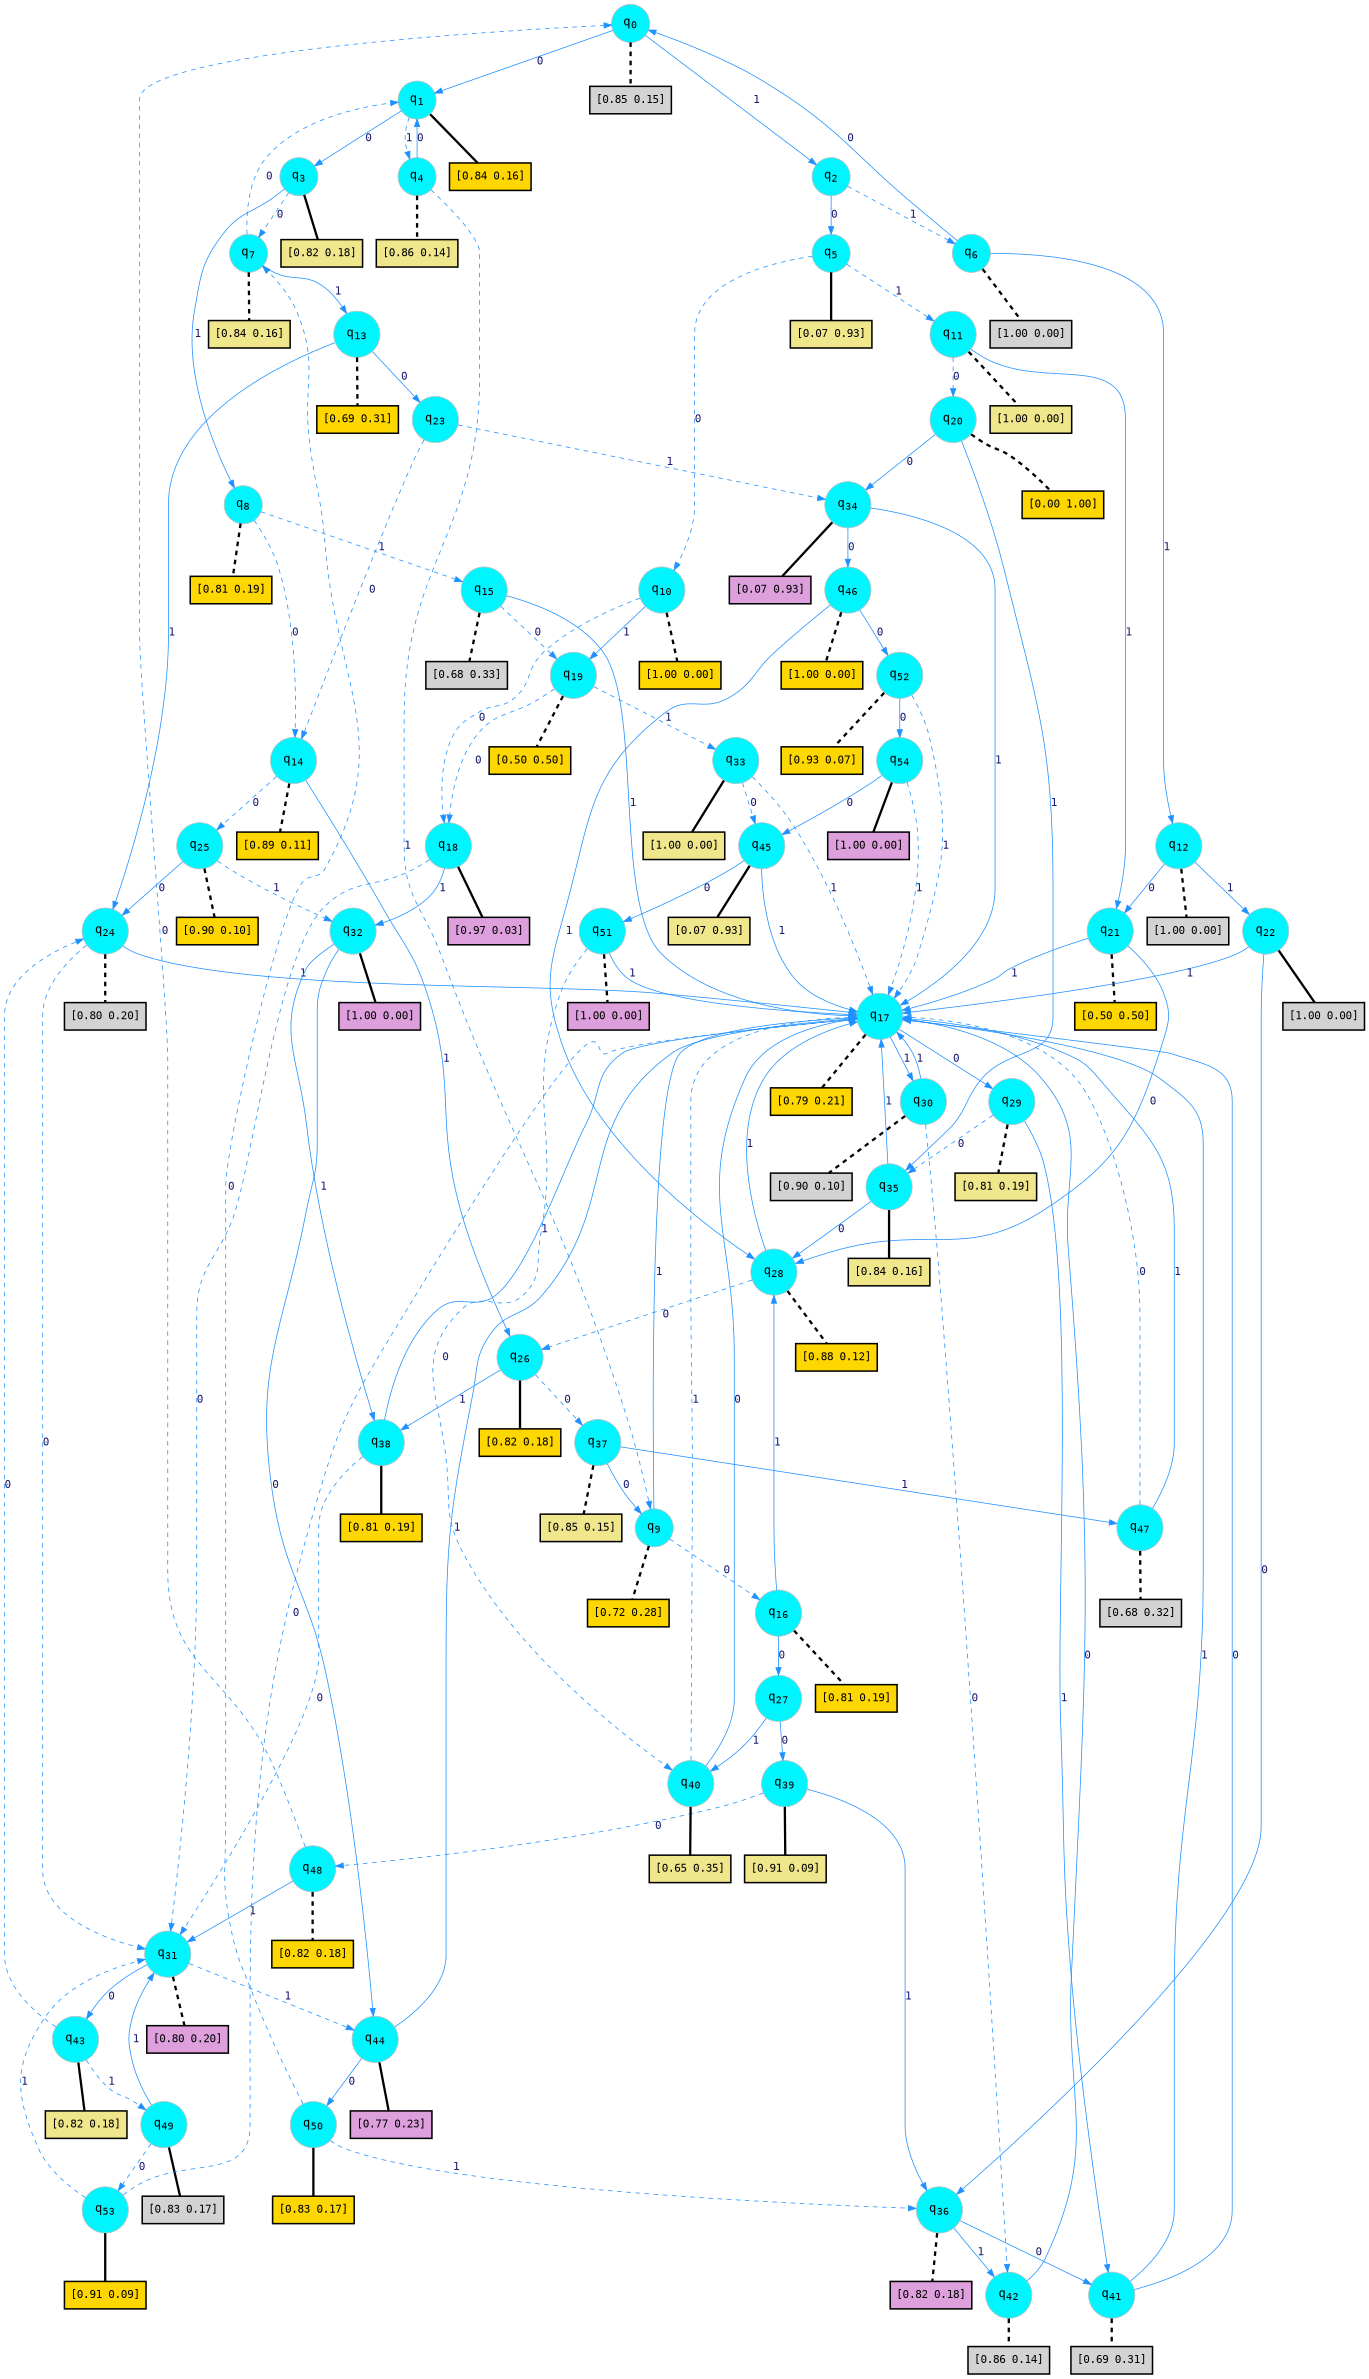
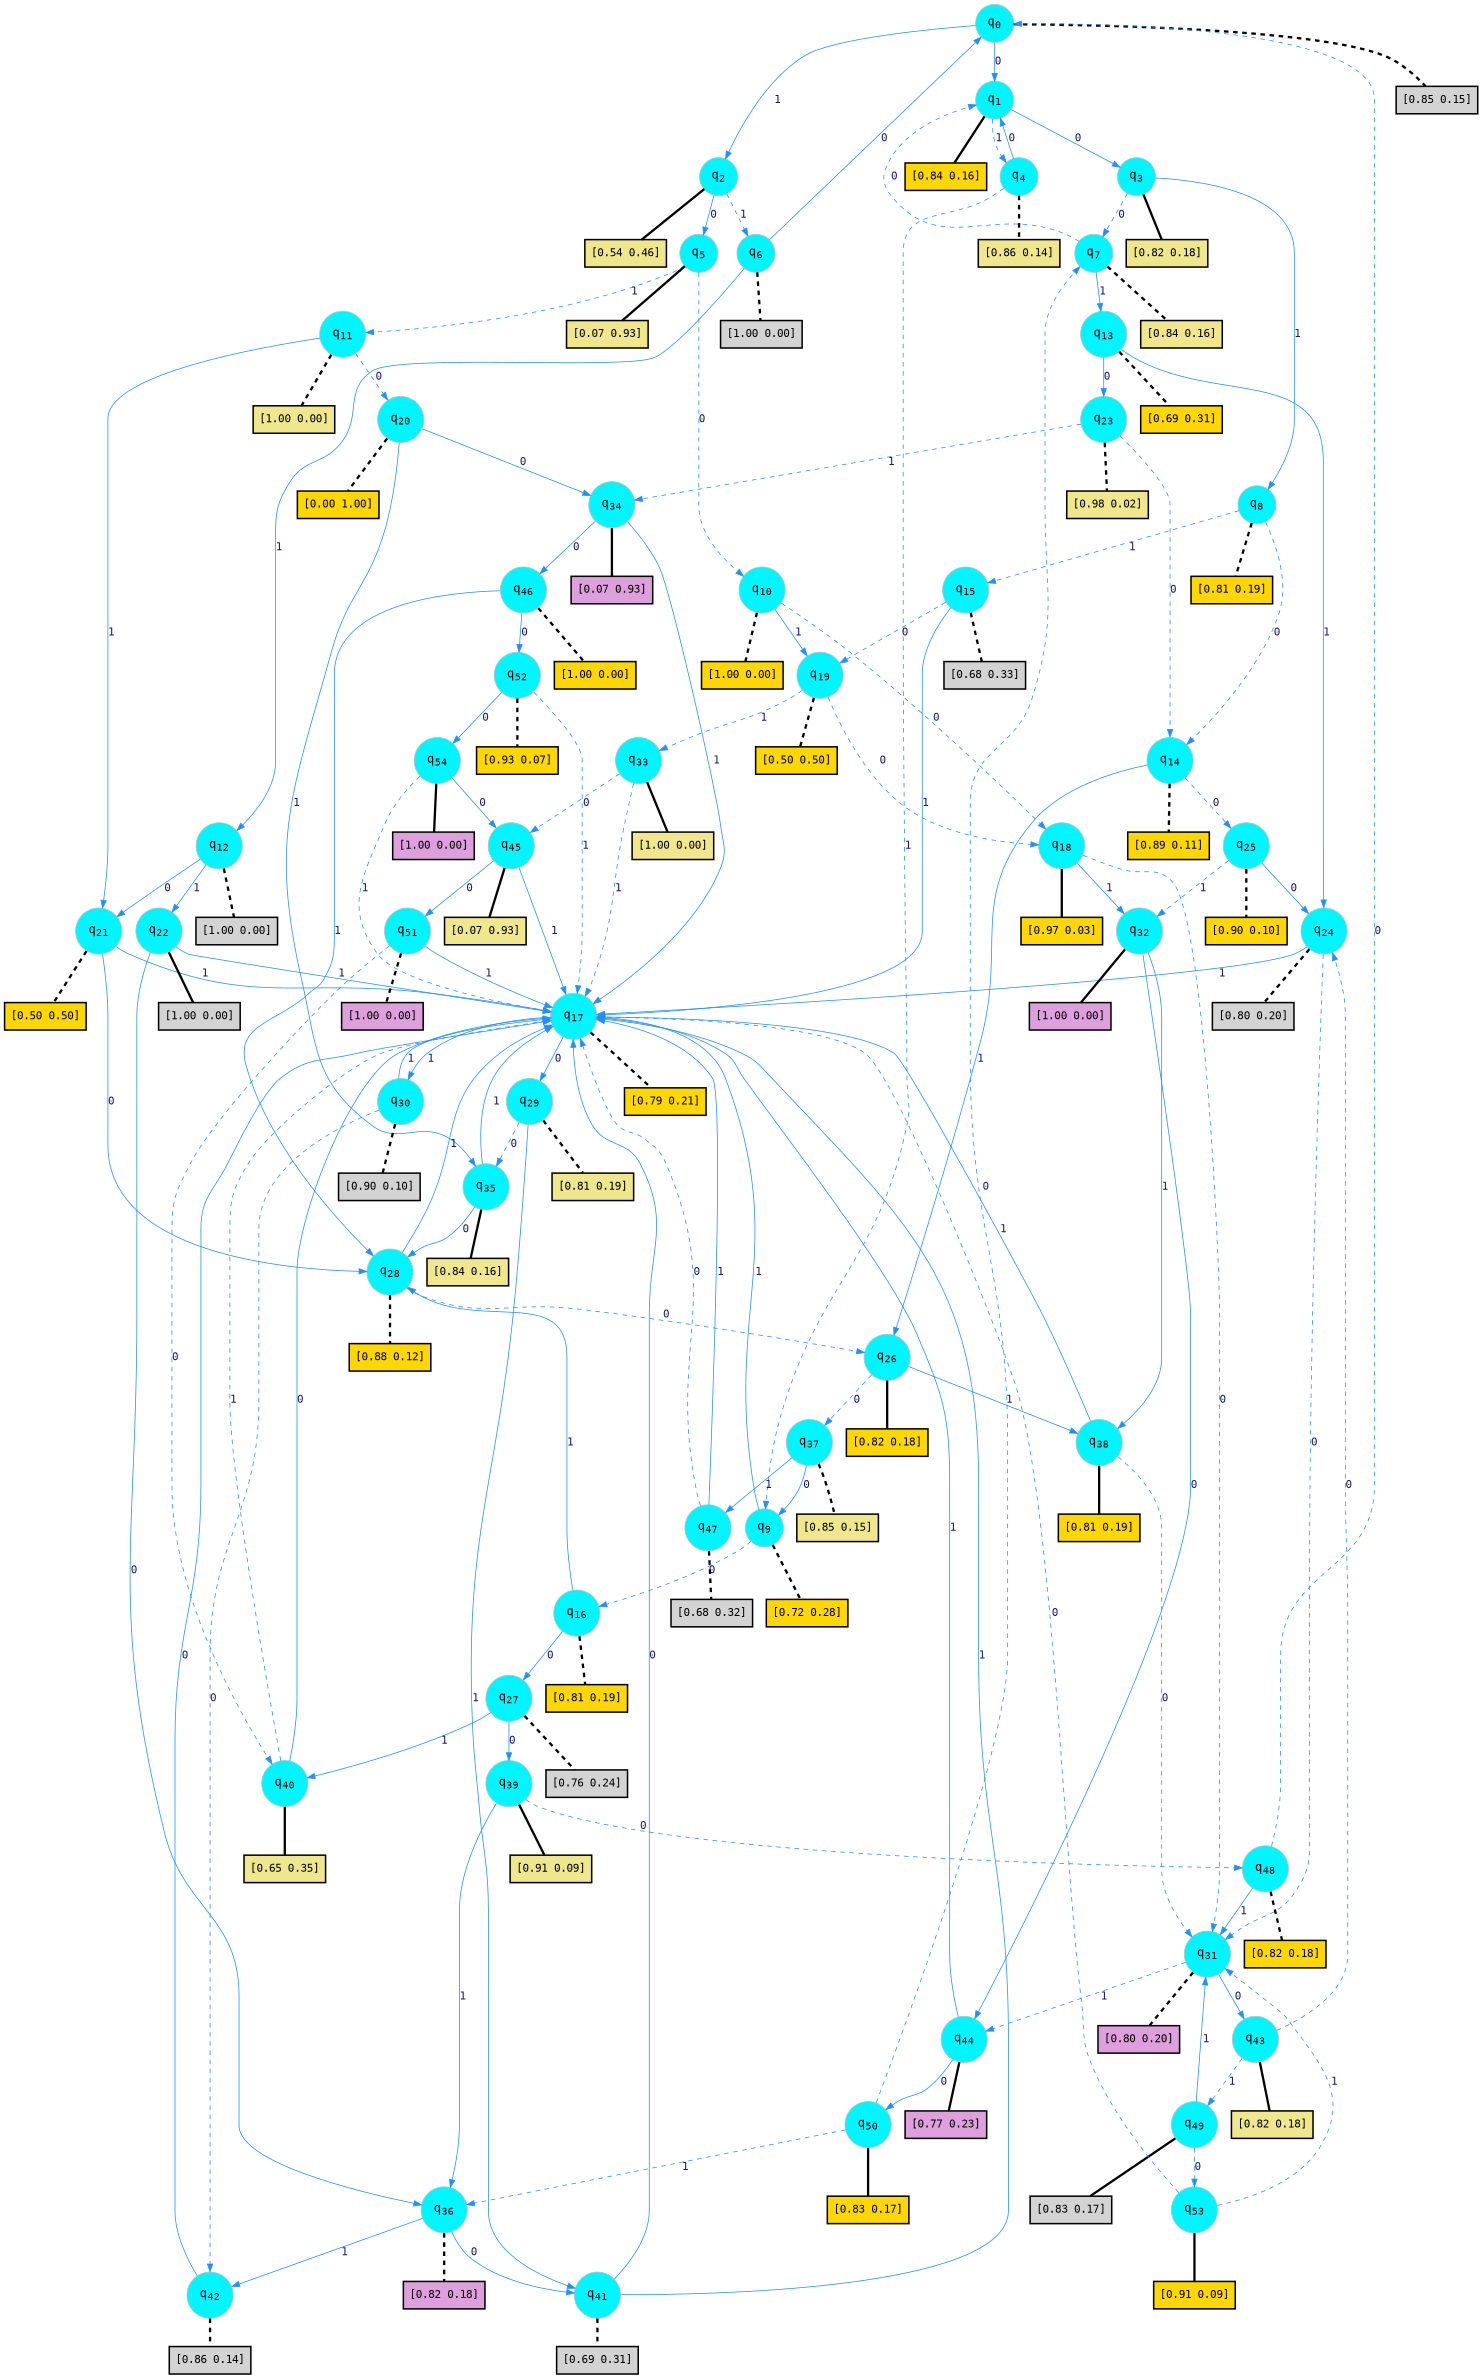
node "[0.54 0.46]": added
node "[0.98 0.02]": added
node "[0.97 0.03]": fillcolor plum -> gold
node "[0.76 0.24]": added
